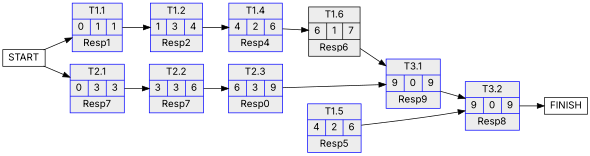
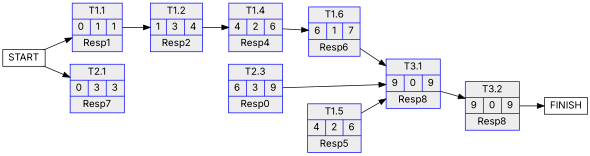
node "T1.6": color black -> blue
node "T2.2": removed
node "T3.1": text "Resp9" -> "Resp8"
edge "T1.5" -> "T3.2": now "T1.5" -> "T3.1"
